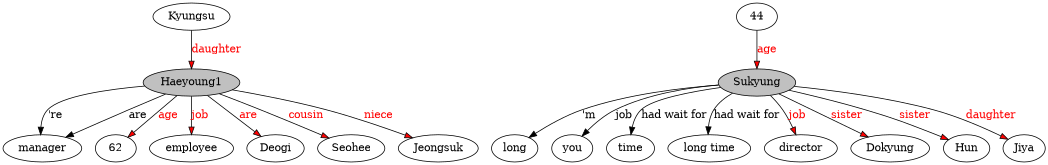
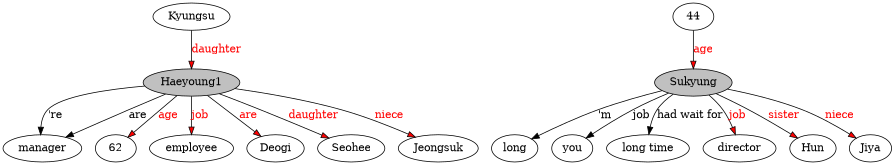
edge "Haeyoung1" -> "Seohee": label "cousin" -> "daughter"
edge "Sukyung" -> "Jiya": label "daughter" -> "niece"
node "time": removed
node "Dokyung": removed
